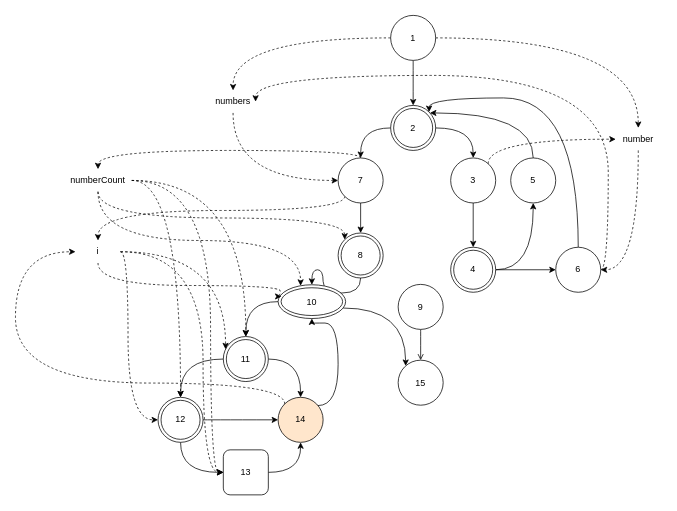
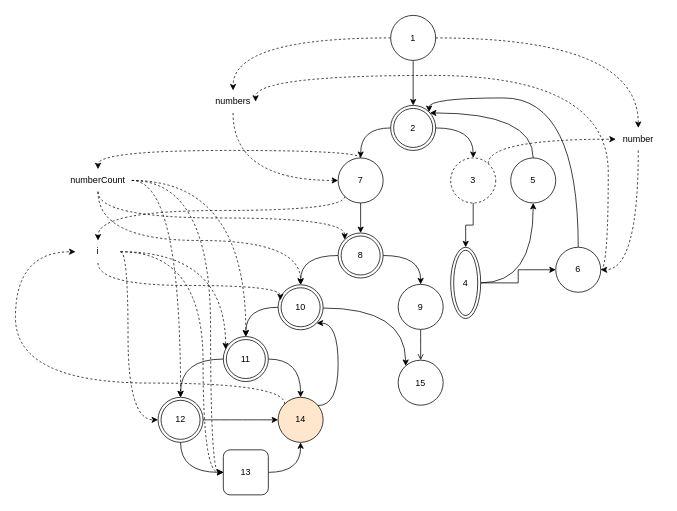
node "3": style solid -> dashed
edge "8" -> "9": added
node "4": size 45x45 -> 30x71
node "10": size 68x34 -> 45x45
